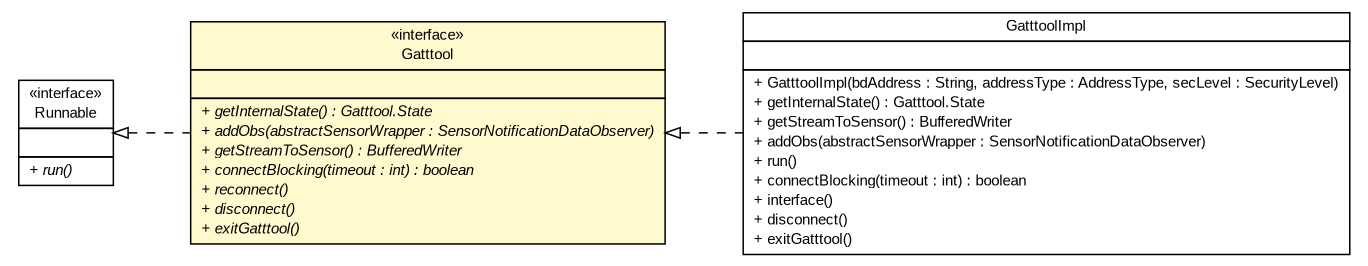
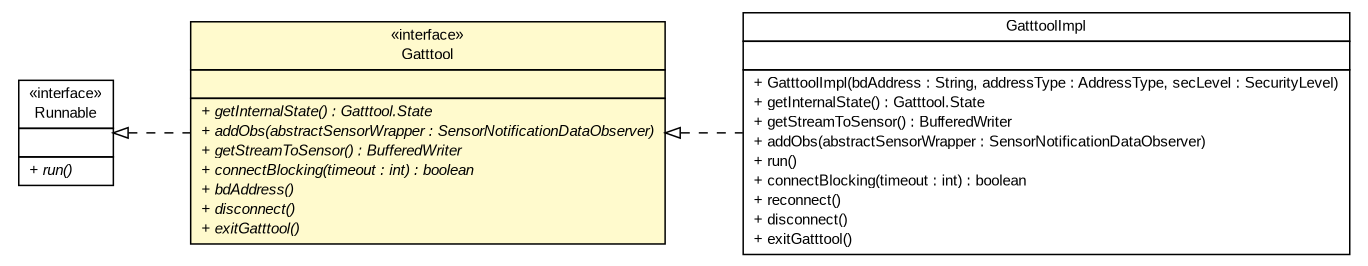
node "Gatttool": text "+ reconnect()" -> "+ bdAddress()"
node "GatttoolImpl": text "+ interface()" -> "+ reconnect()"
